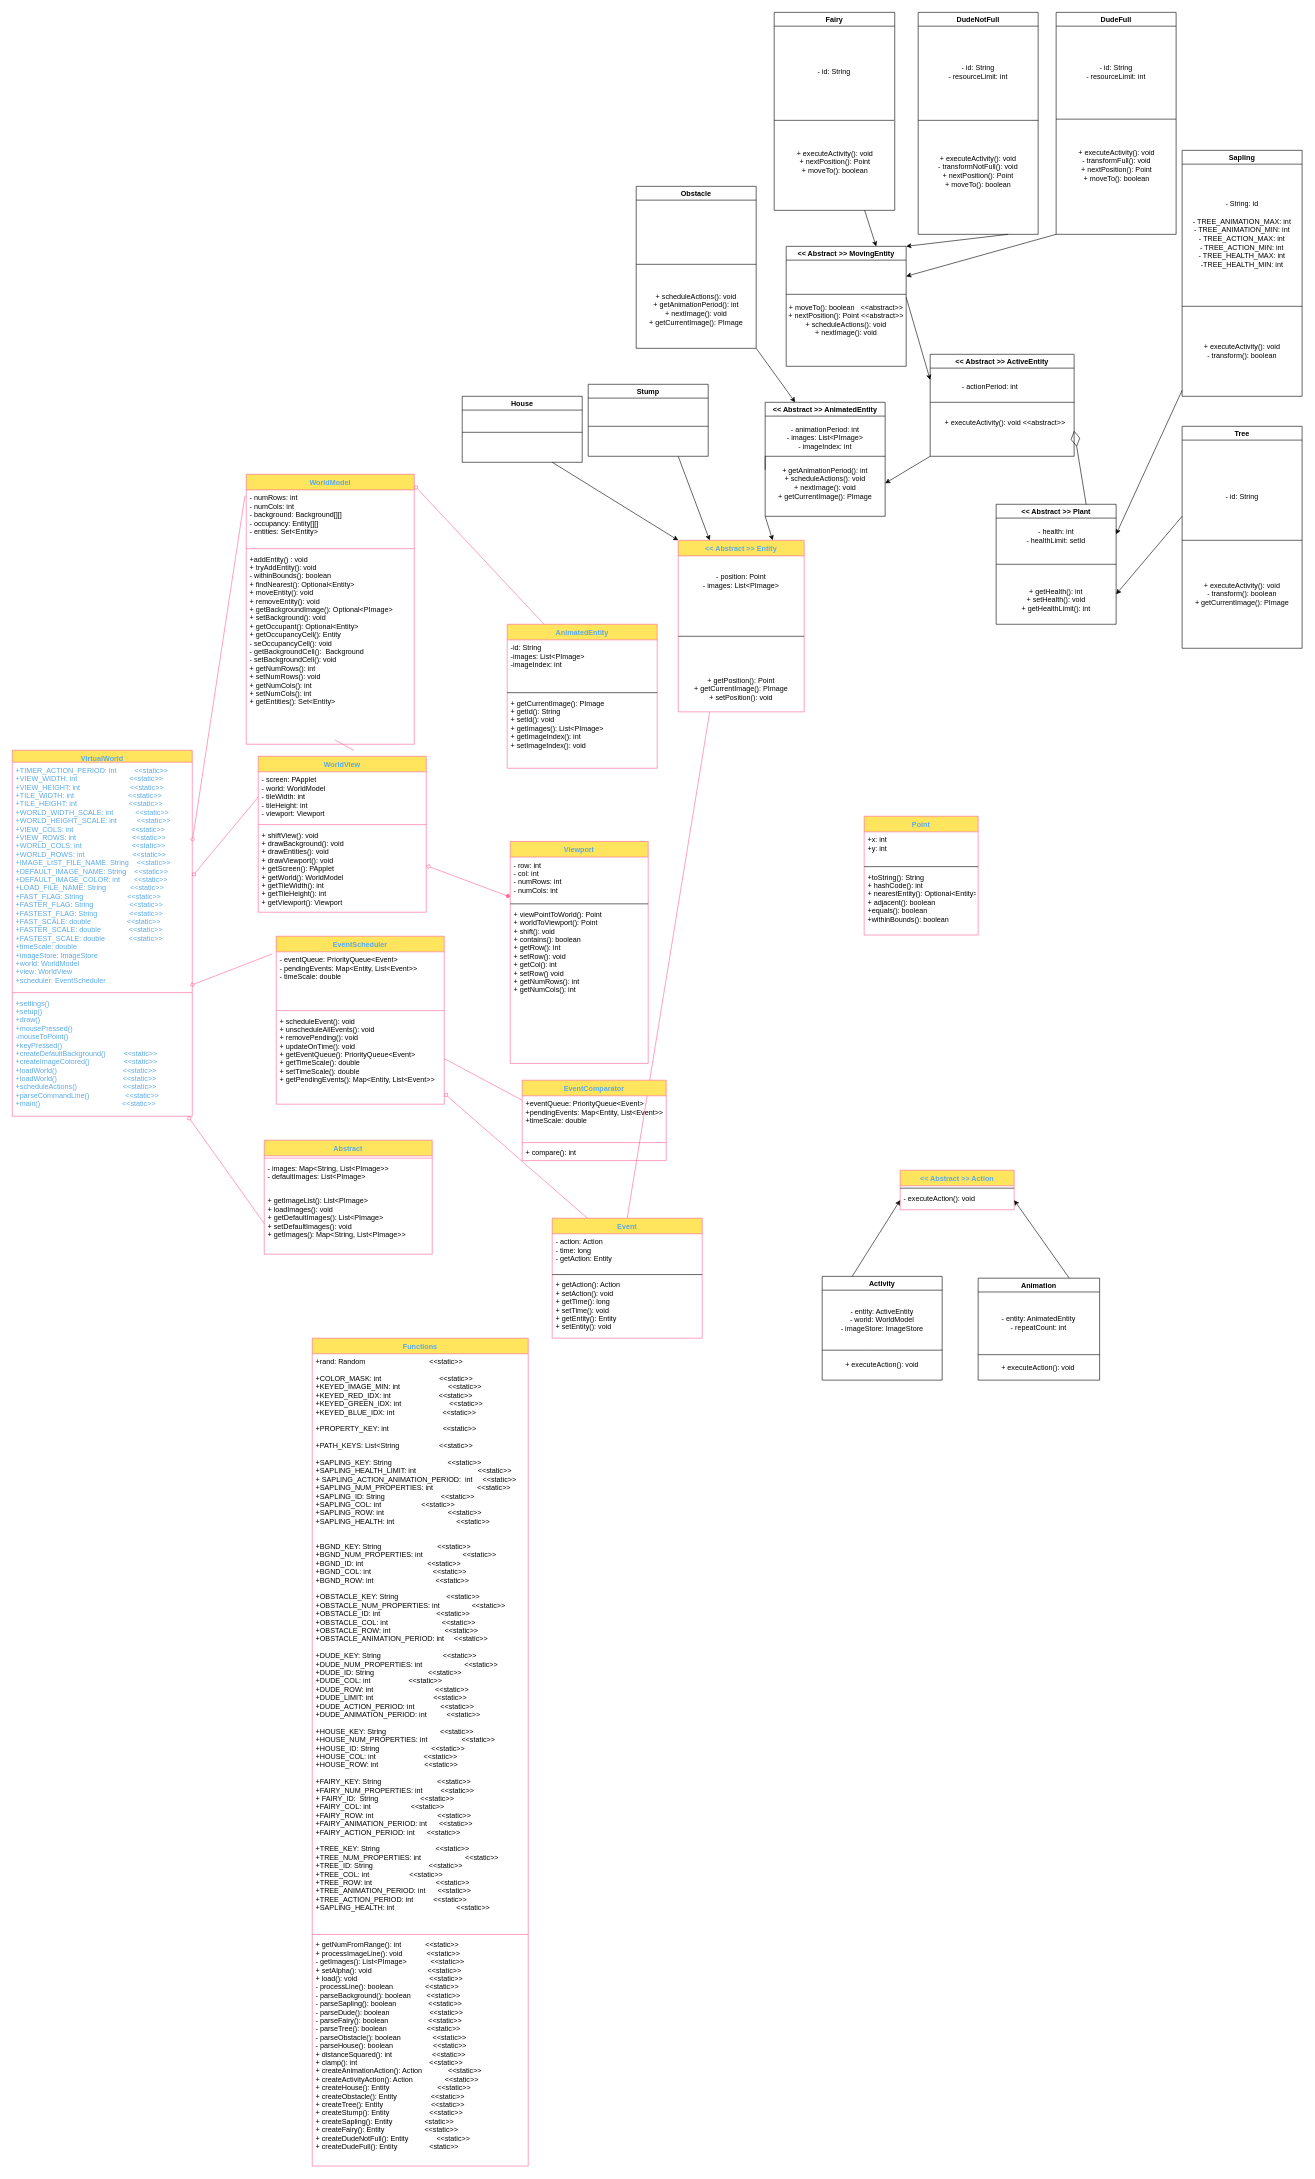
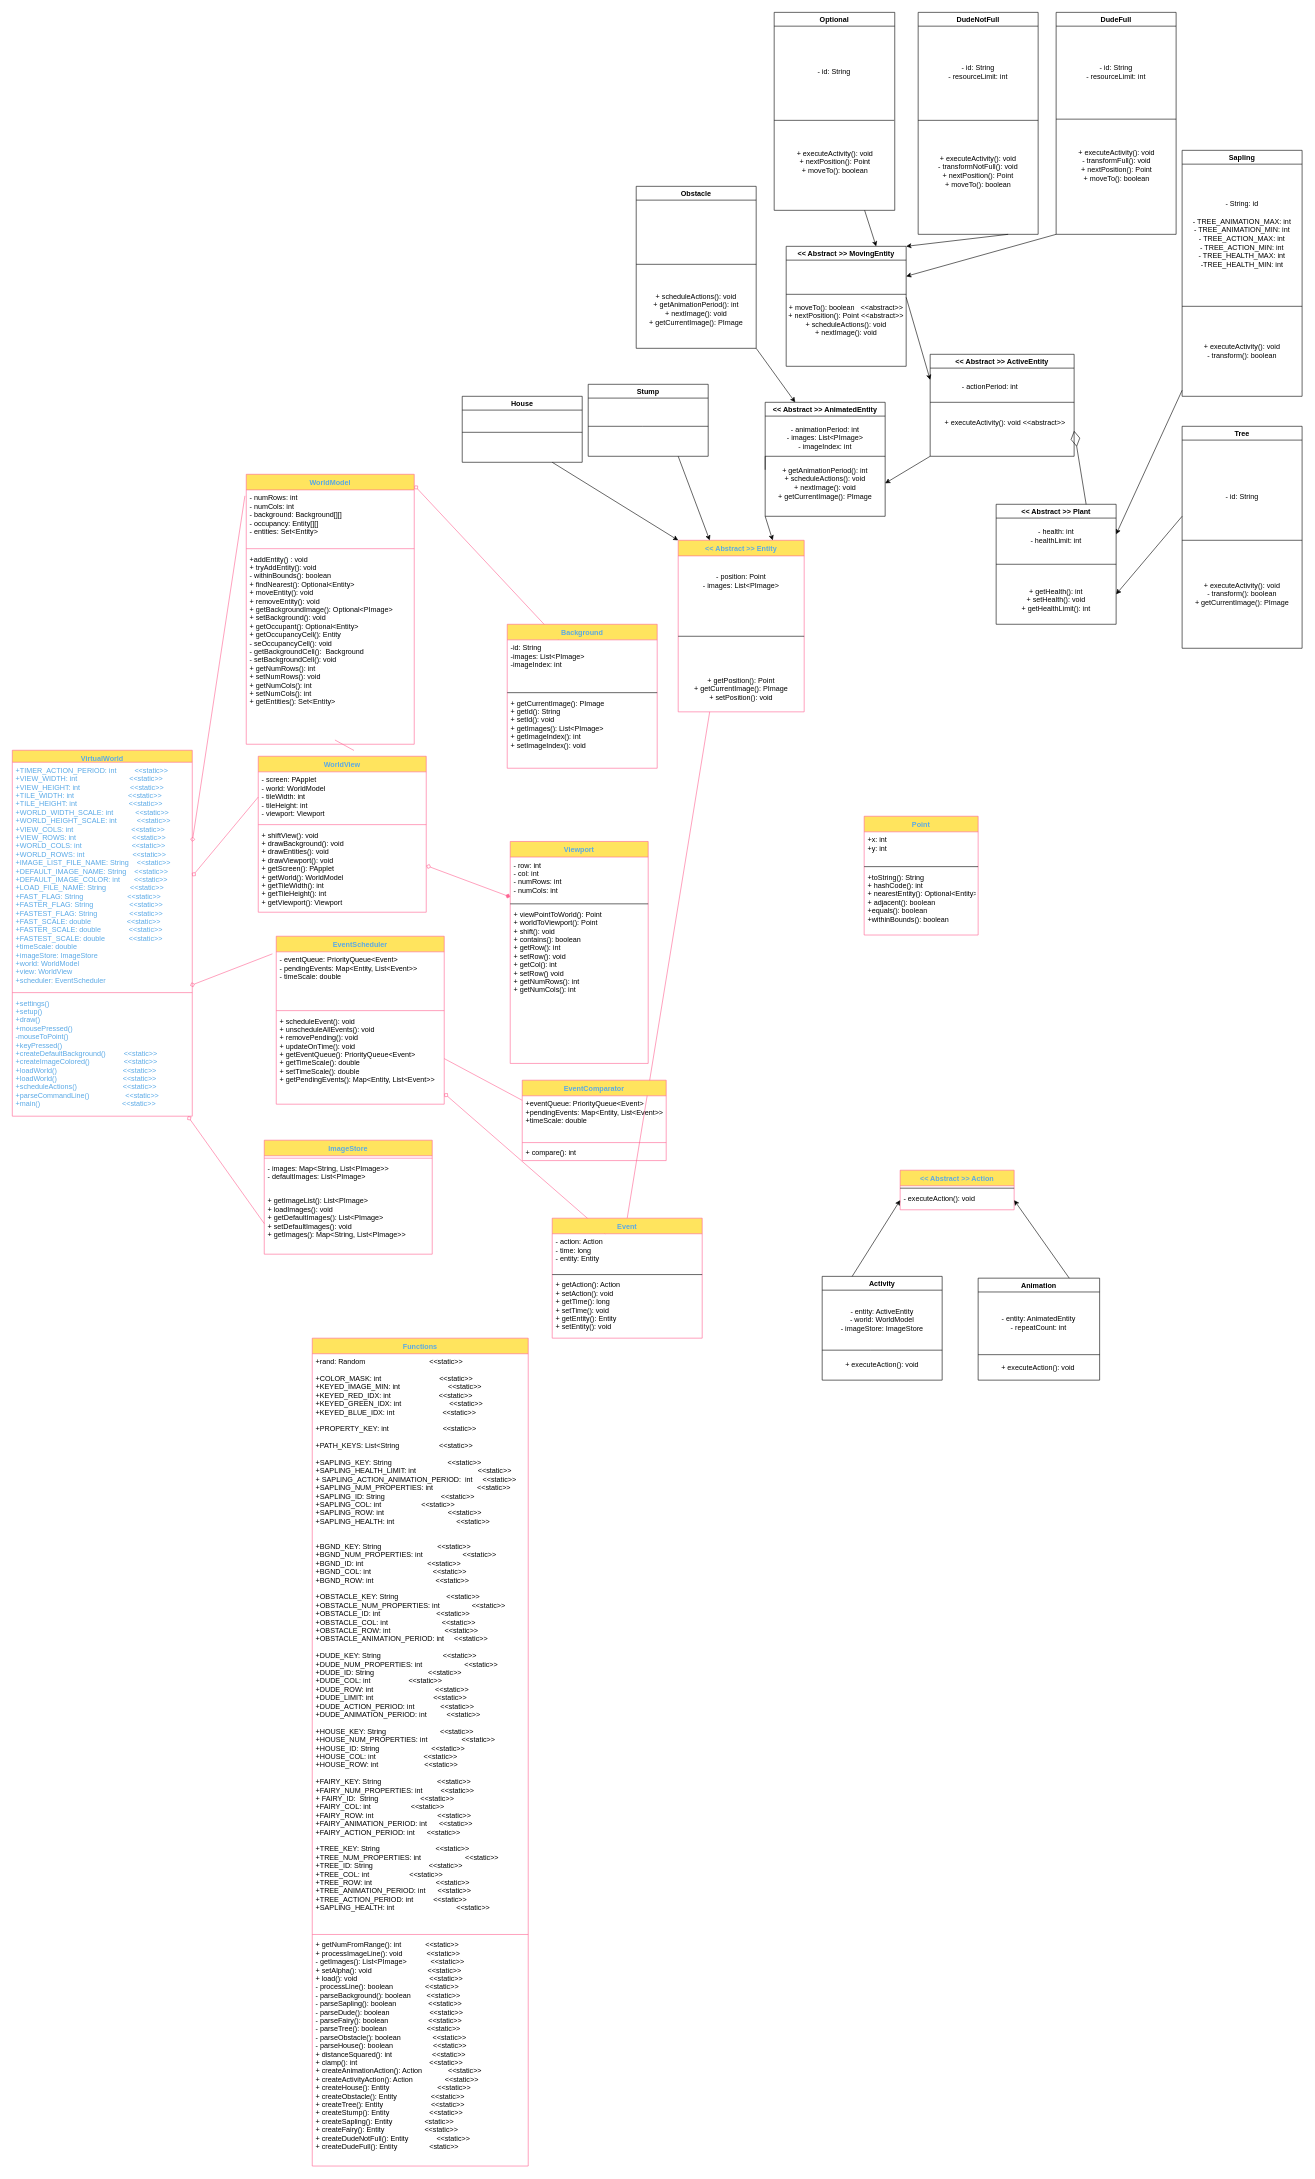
node "Fairy": label "Fairy" -> "Optional"
node "- health: int - healthLimit: setId": label "- health: int - healthLimit: setId" -> "- health: int - healthLimit: int"
node "AnimatedEntity": label "AnimatedEntity" -> "Background"
node "Abstract": label "Abstract" -> "ImageStore"
node "- action: Action - time: long - getAction: Entity": label "- action: Action - time: long - getAction: Entity" -> "- action: Action - time: long - entity: Entity"
